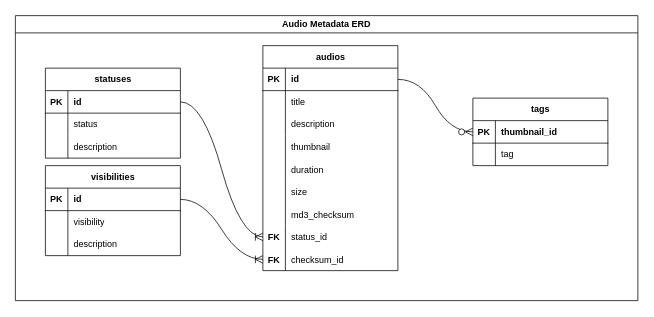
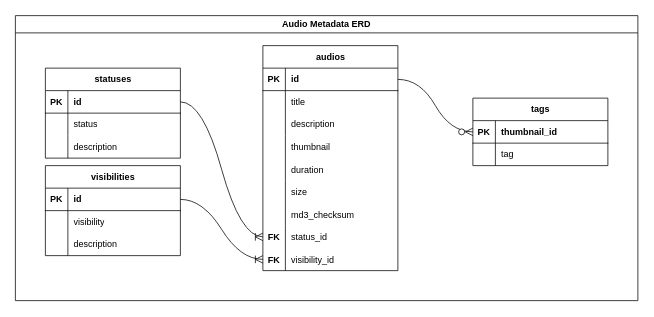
node "checksum_id": label "checksum_id" -> "visibility_id"
